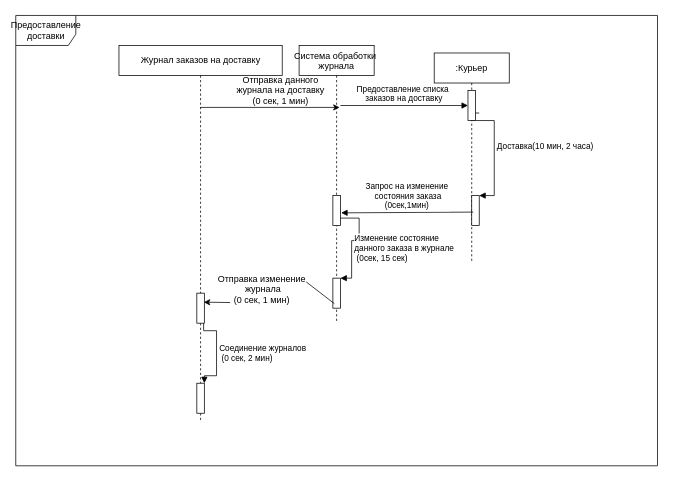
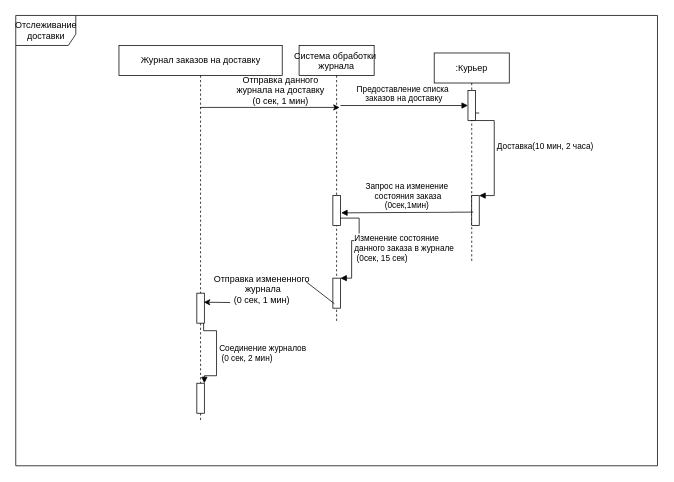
node "Предоставление доставки": label "Предоставление доставки" -> "Отслеживание доставки"
node "Отправка изменение журнала (0 сек, 1 мин)": label "Отправка изменение журнала (0 сек, 1 мин)" -> "Отправка измененного журнала (0 сек, 1 мин)"
